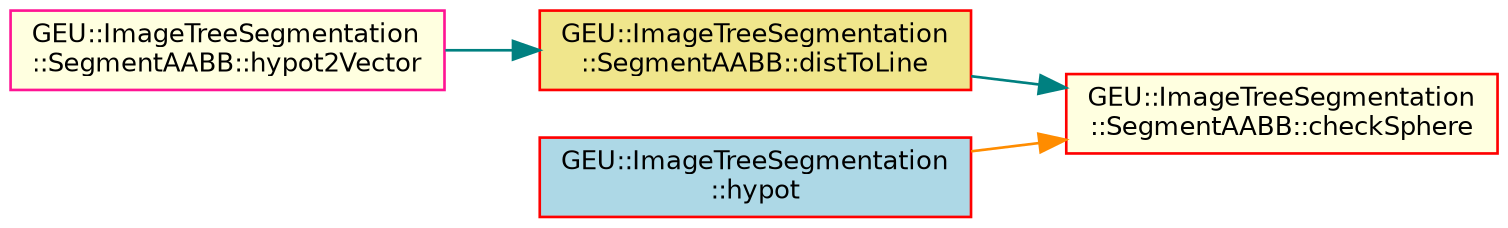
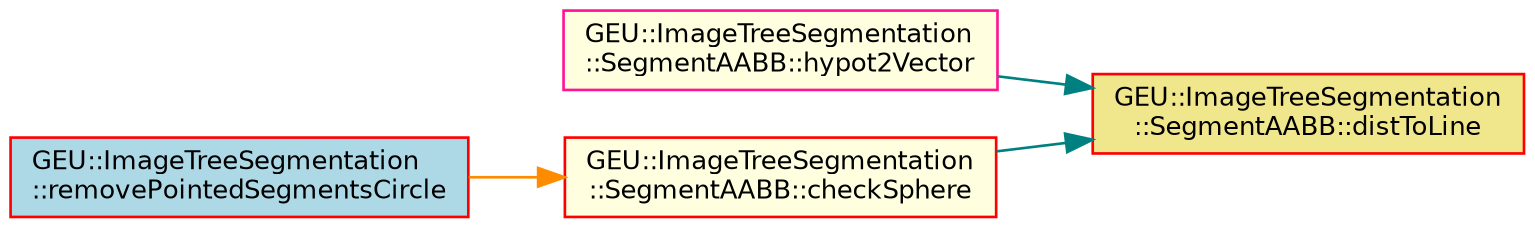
edge "GEU::ImageTreeSegmentation ::SegmentAABB::distToLine" -> "GEU::ImageTreeSegmentation ::SegmentAABB::checkSphere": reversed
node "GEU::ImageTreeSegmentation ::hypot": label "GEU::ImageTreeSegmentation ::hypot" -> "GEU::ImageTreeSegmentation ::removePointedSegmentsCircle"
